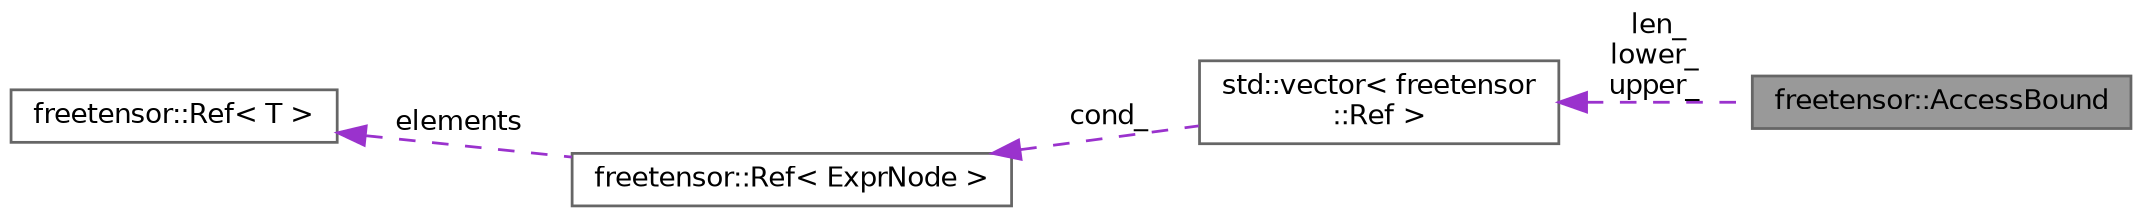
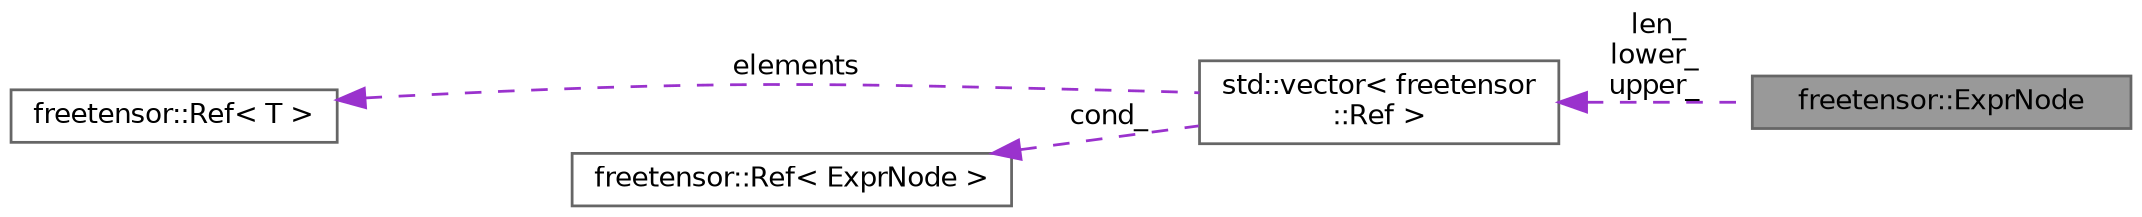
node "freetensor::AccessBound": label "freetensor::AccessBound" -> "freetensor::ExprNode"
edge "freetensor::Ref< ExprNode >" -> "freetensor::Ref< T >": now "std::vector< freetensor ::Ref >" -> "freetensor::Ref< T >"
